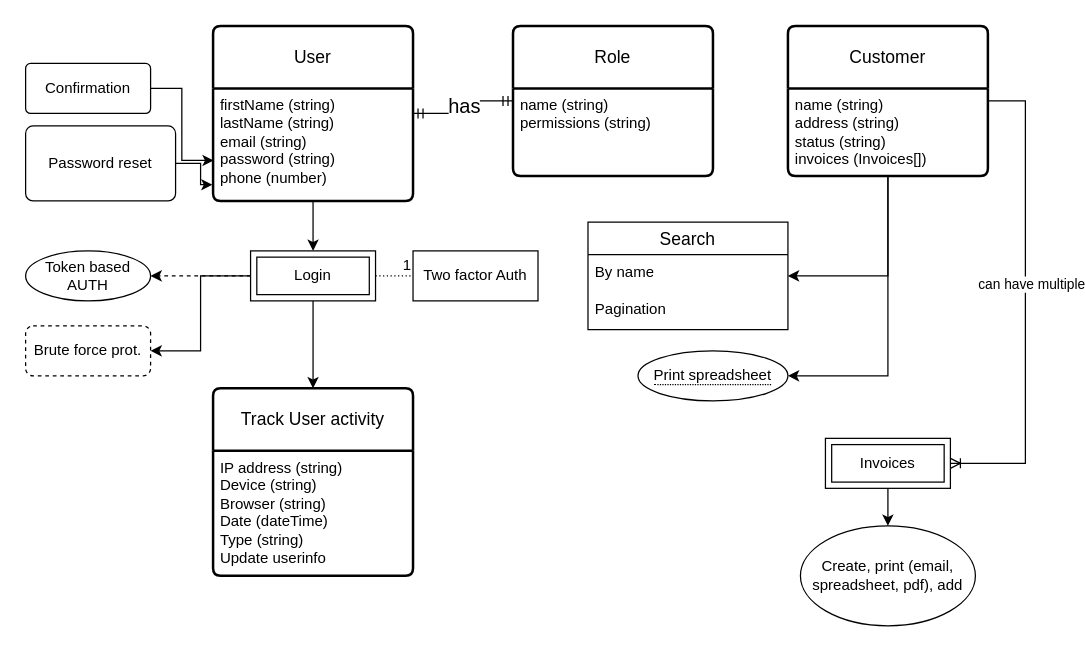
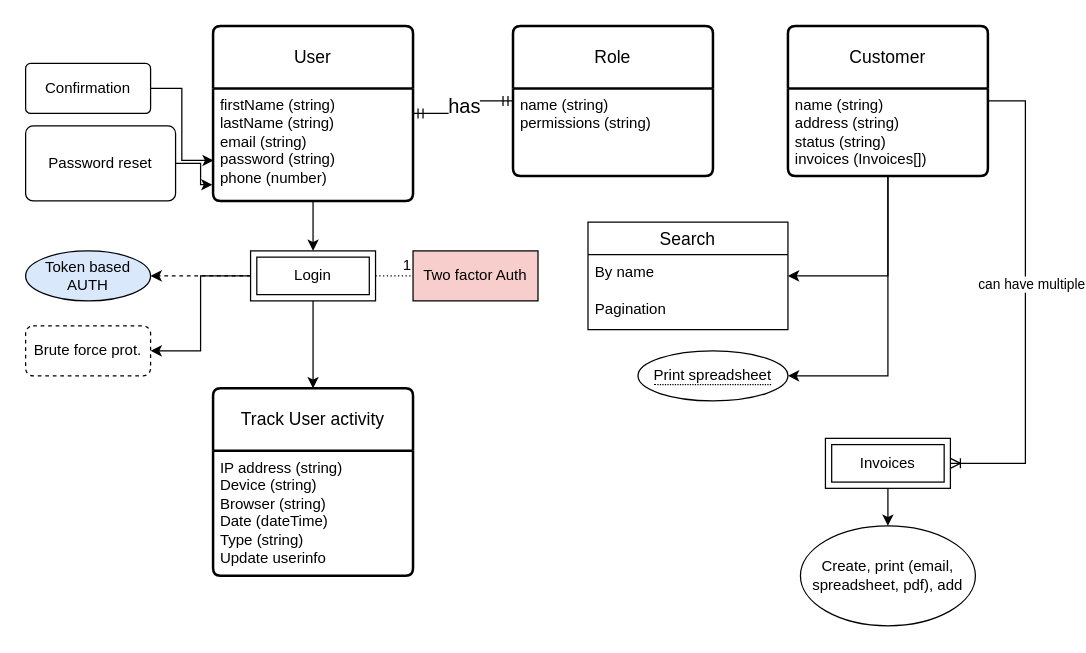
node "Token based AUTH": fillcolor #ffffff -> #dae8fc
node "Two factor Auth": fillcolor #ffffff -> #f8cecc
